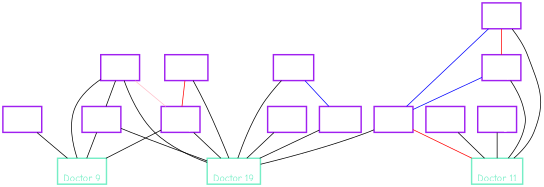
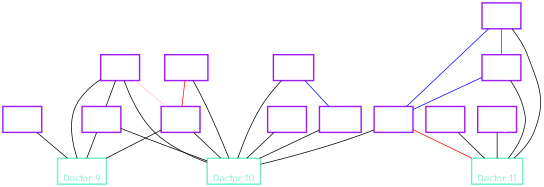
node "Doctor 19": label "Doctor 19" -> "Doctor 10"
